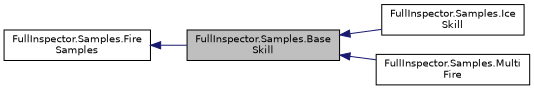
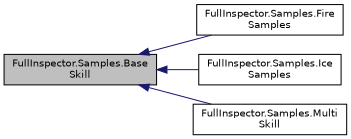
node "FullInspector.Samples.Ice Skill": label "FullInspector.Samples.Ice Skill" -> "FullInspector.Samples.Ice Samples"
edge "FullInspector.Samples.Base Skill" -> "FullInspector.Samples.Fire Samples": reversed
node "FullInspector.Samples.Multi Fire": label "FullInspector.Samples.Multi Fire" -> "FullInspector.Samples.Multi Skill"
